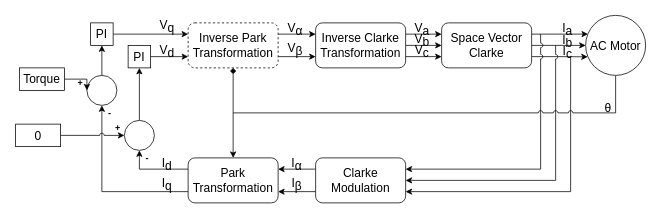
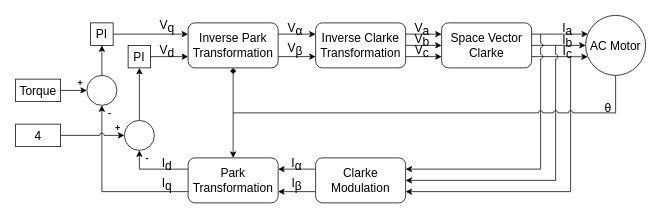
node "Inverse Park Transformation": style dashed -> solid
node "Torque": moved (42, 79) -> (38, 90)
node "0": label "0" -> "4"
